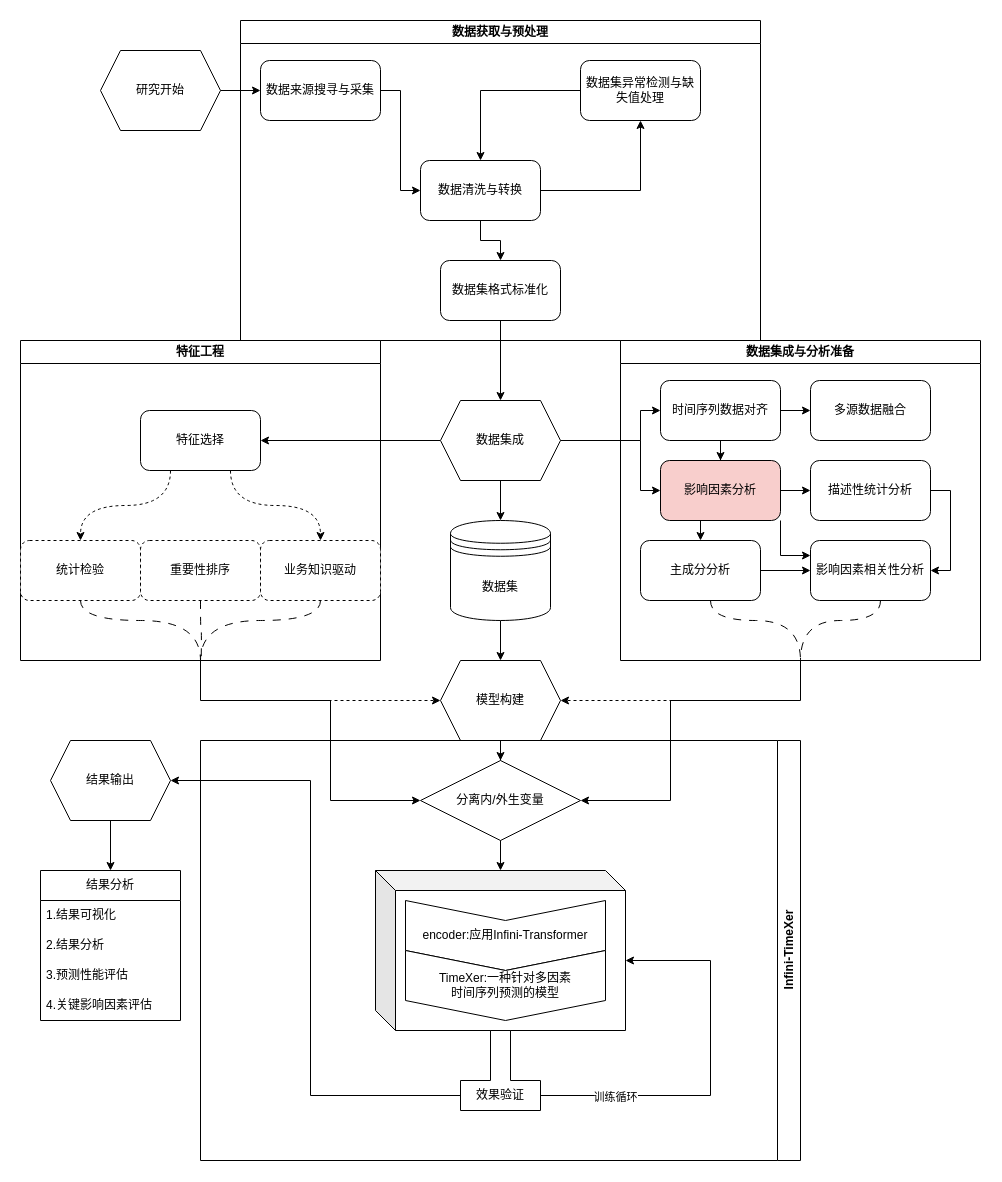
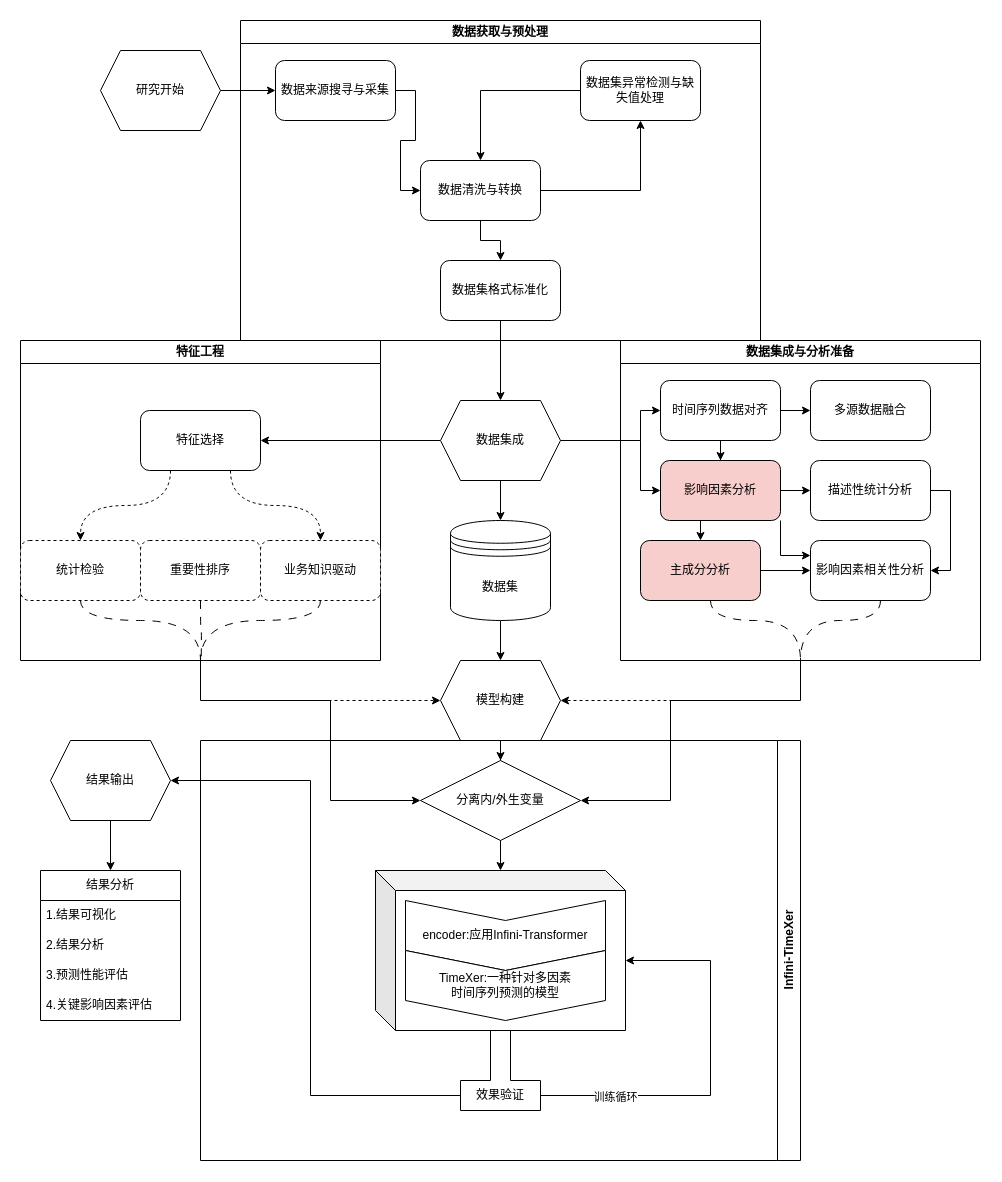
node "数据来源搜寻与采集": moved (321, 91) -> (336, 91)
node "主成分分析": fillcolor #ffffff -> #f8cecc
